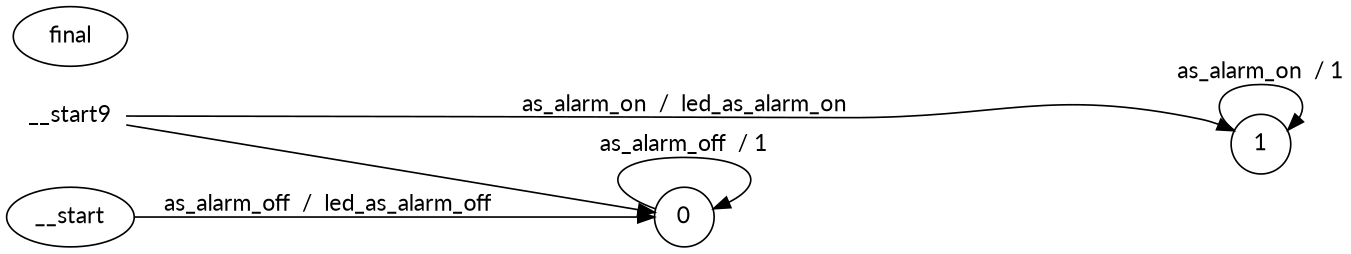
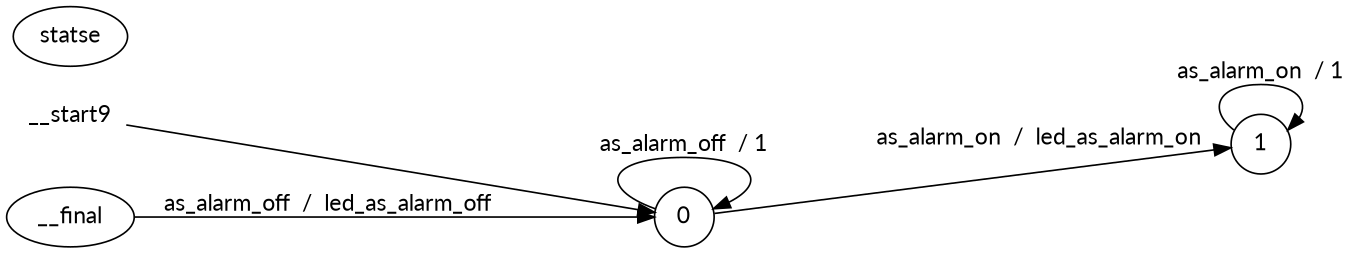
node "final": label "final" -> "statse"
edge "__start9" -> "1": now "0" -> "1"
node "__start": label "__start" -> "__final"
